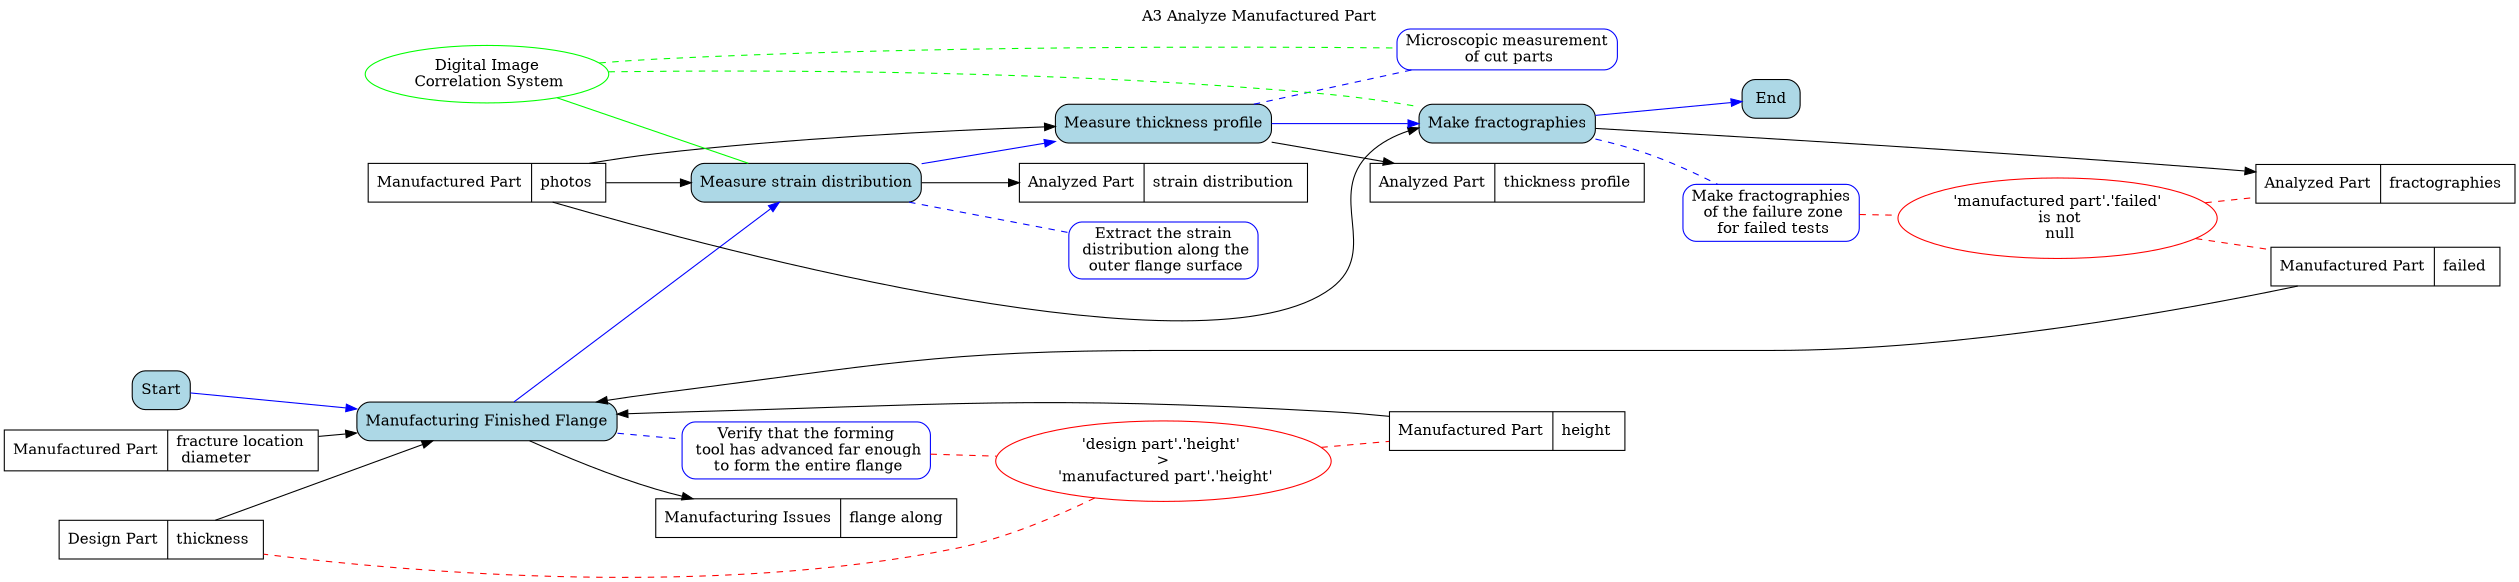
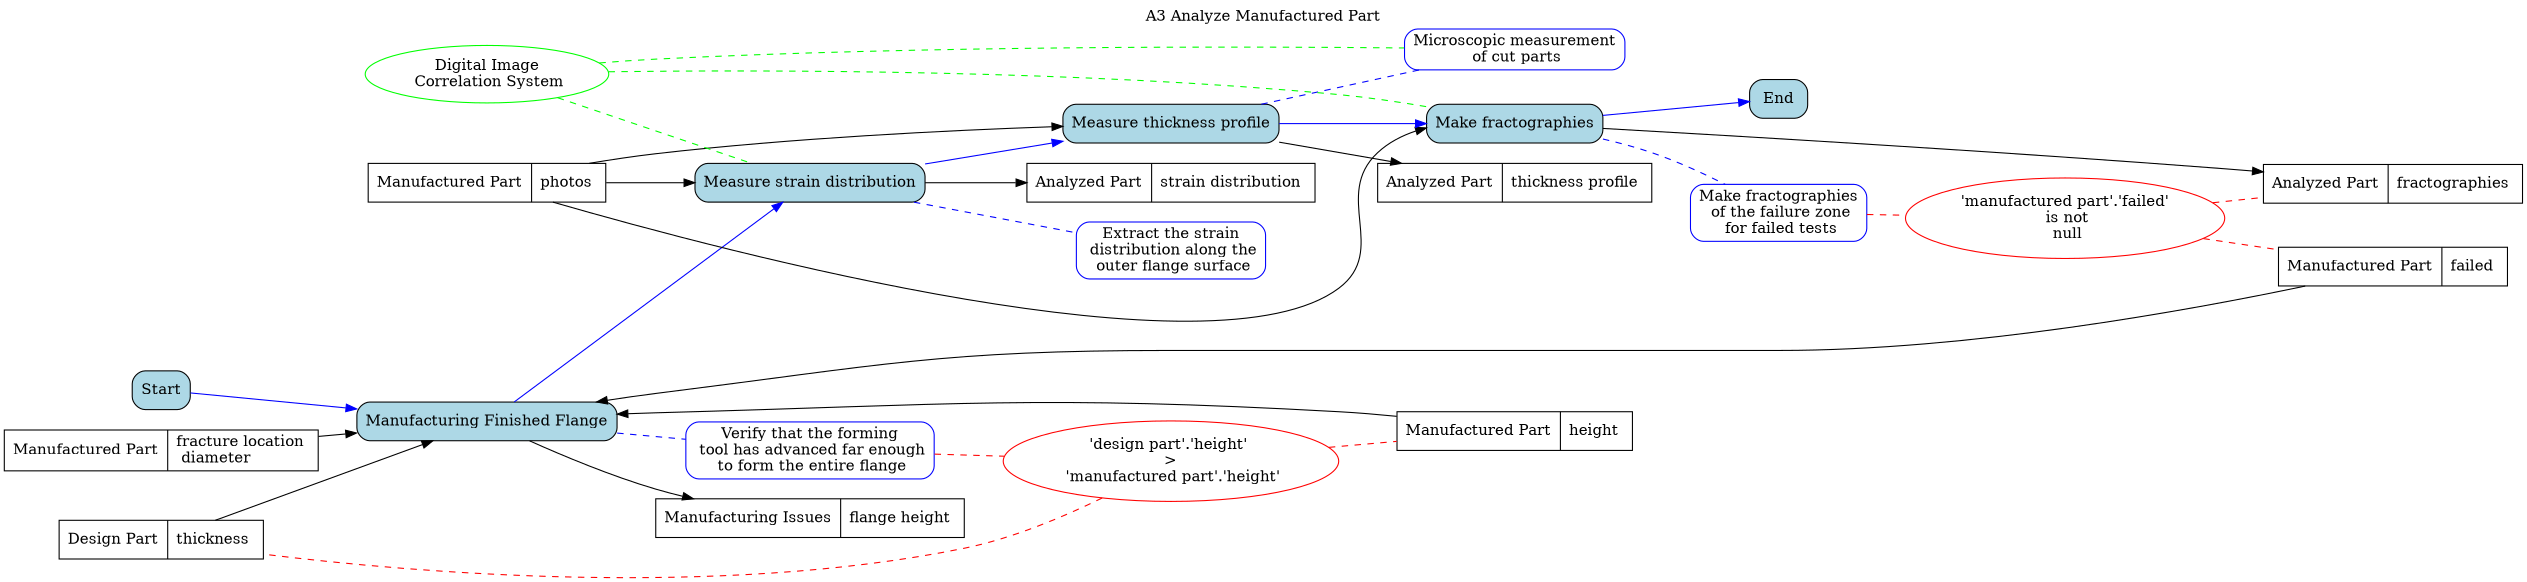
edge "Digital Image Correlation System" -- "Measure strain distribution": style solid -> dashed
node "Manufacturing Issues": text "flange along" -> "flange height"
